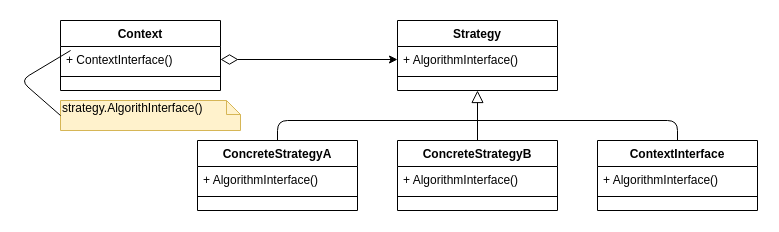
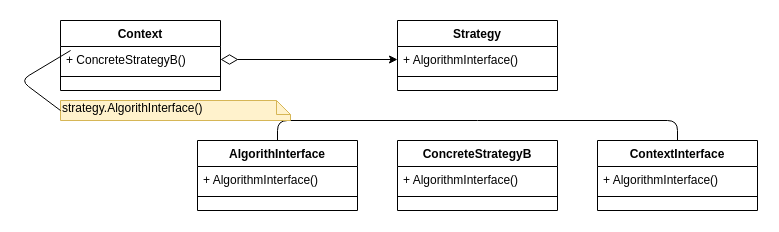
node "+ ContextInterface()": label "+ ContextInterface()" -> "+ ConcreteStrategyB()"
node "strategy.AlgorithInterface()": size 180x30 -> 230x20
edge "ConcreteStrategyB" -> "Strategy": removed
node "ConcreteStrategyA": label "ConcreteStrategyA" -> "AlgorithInterface"
